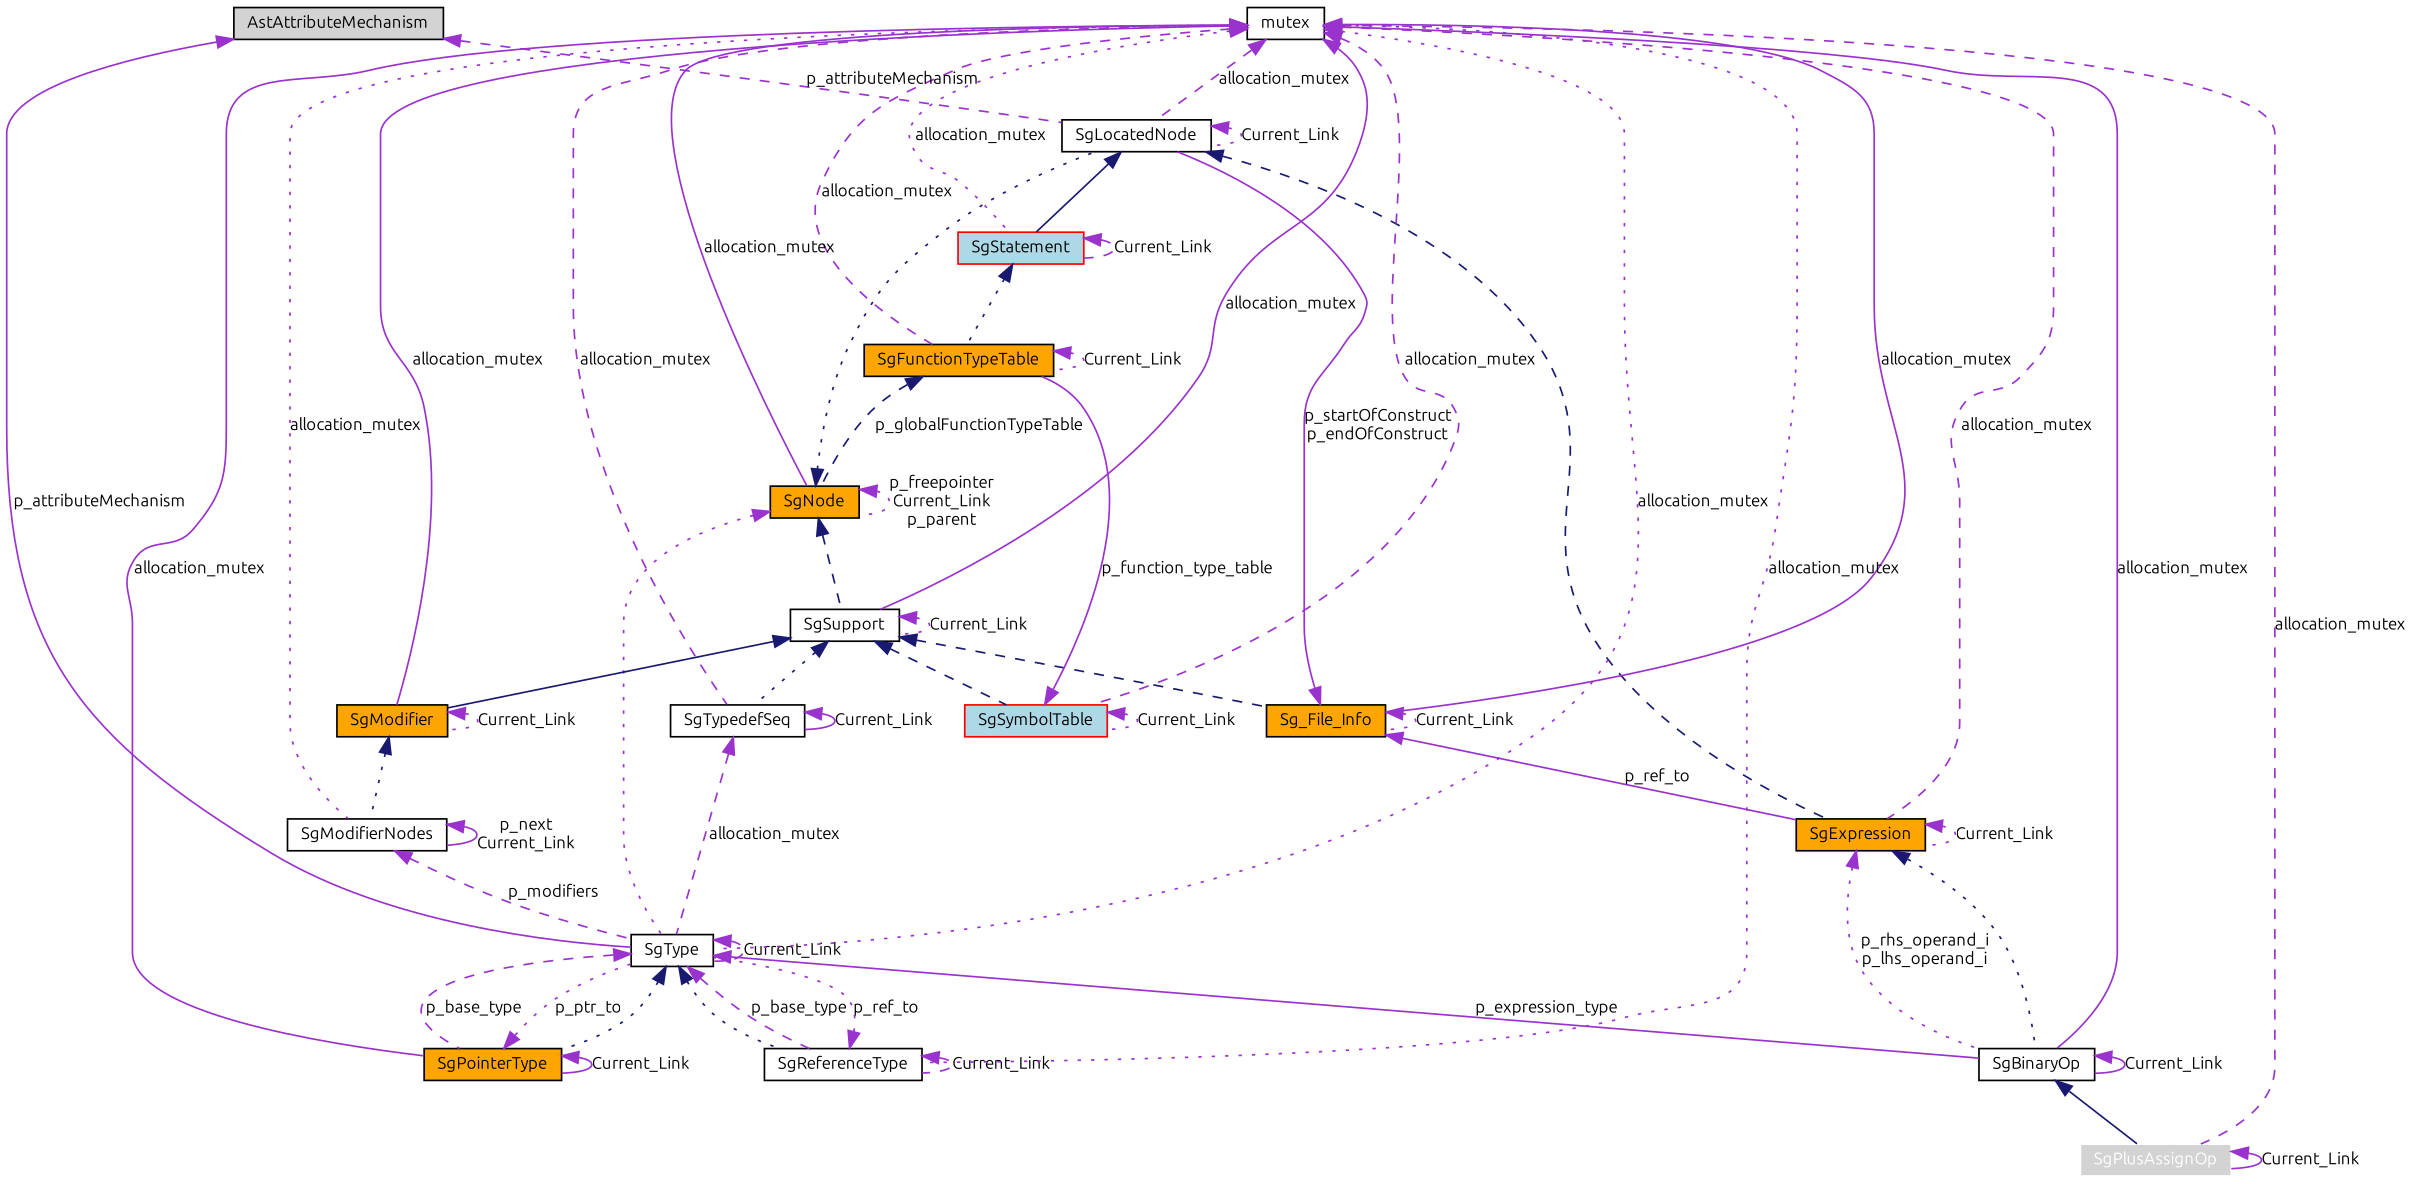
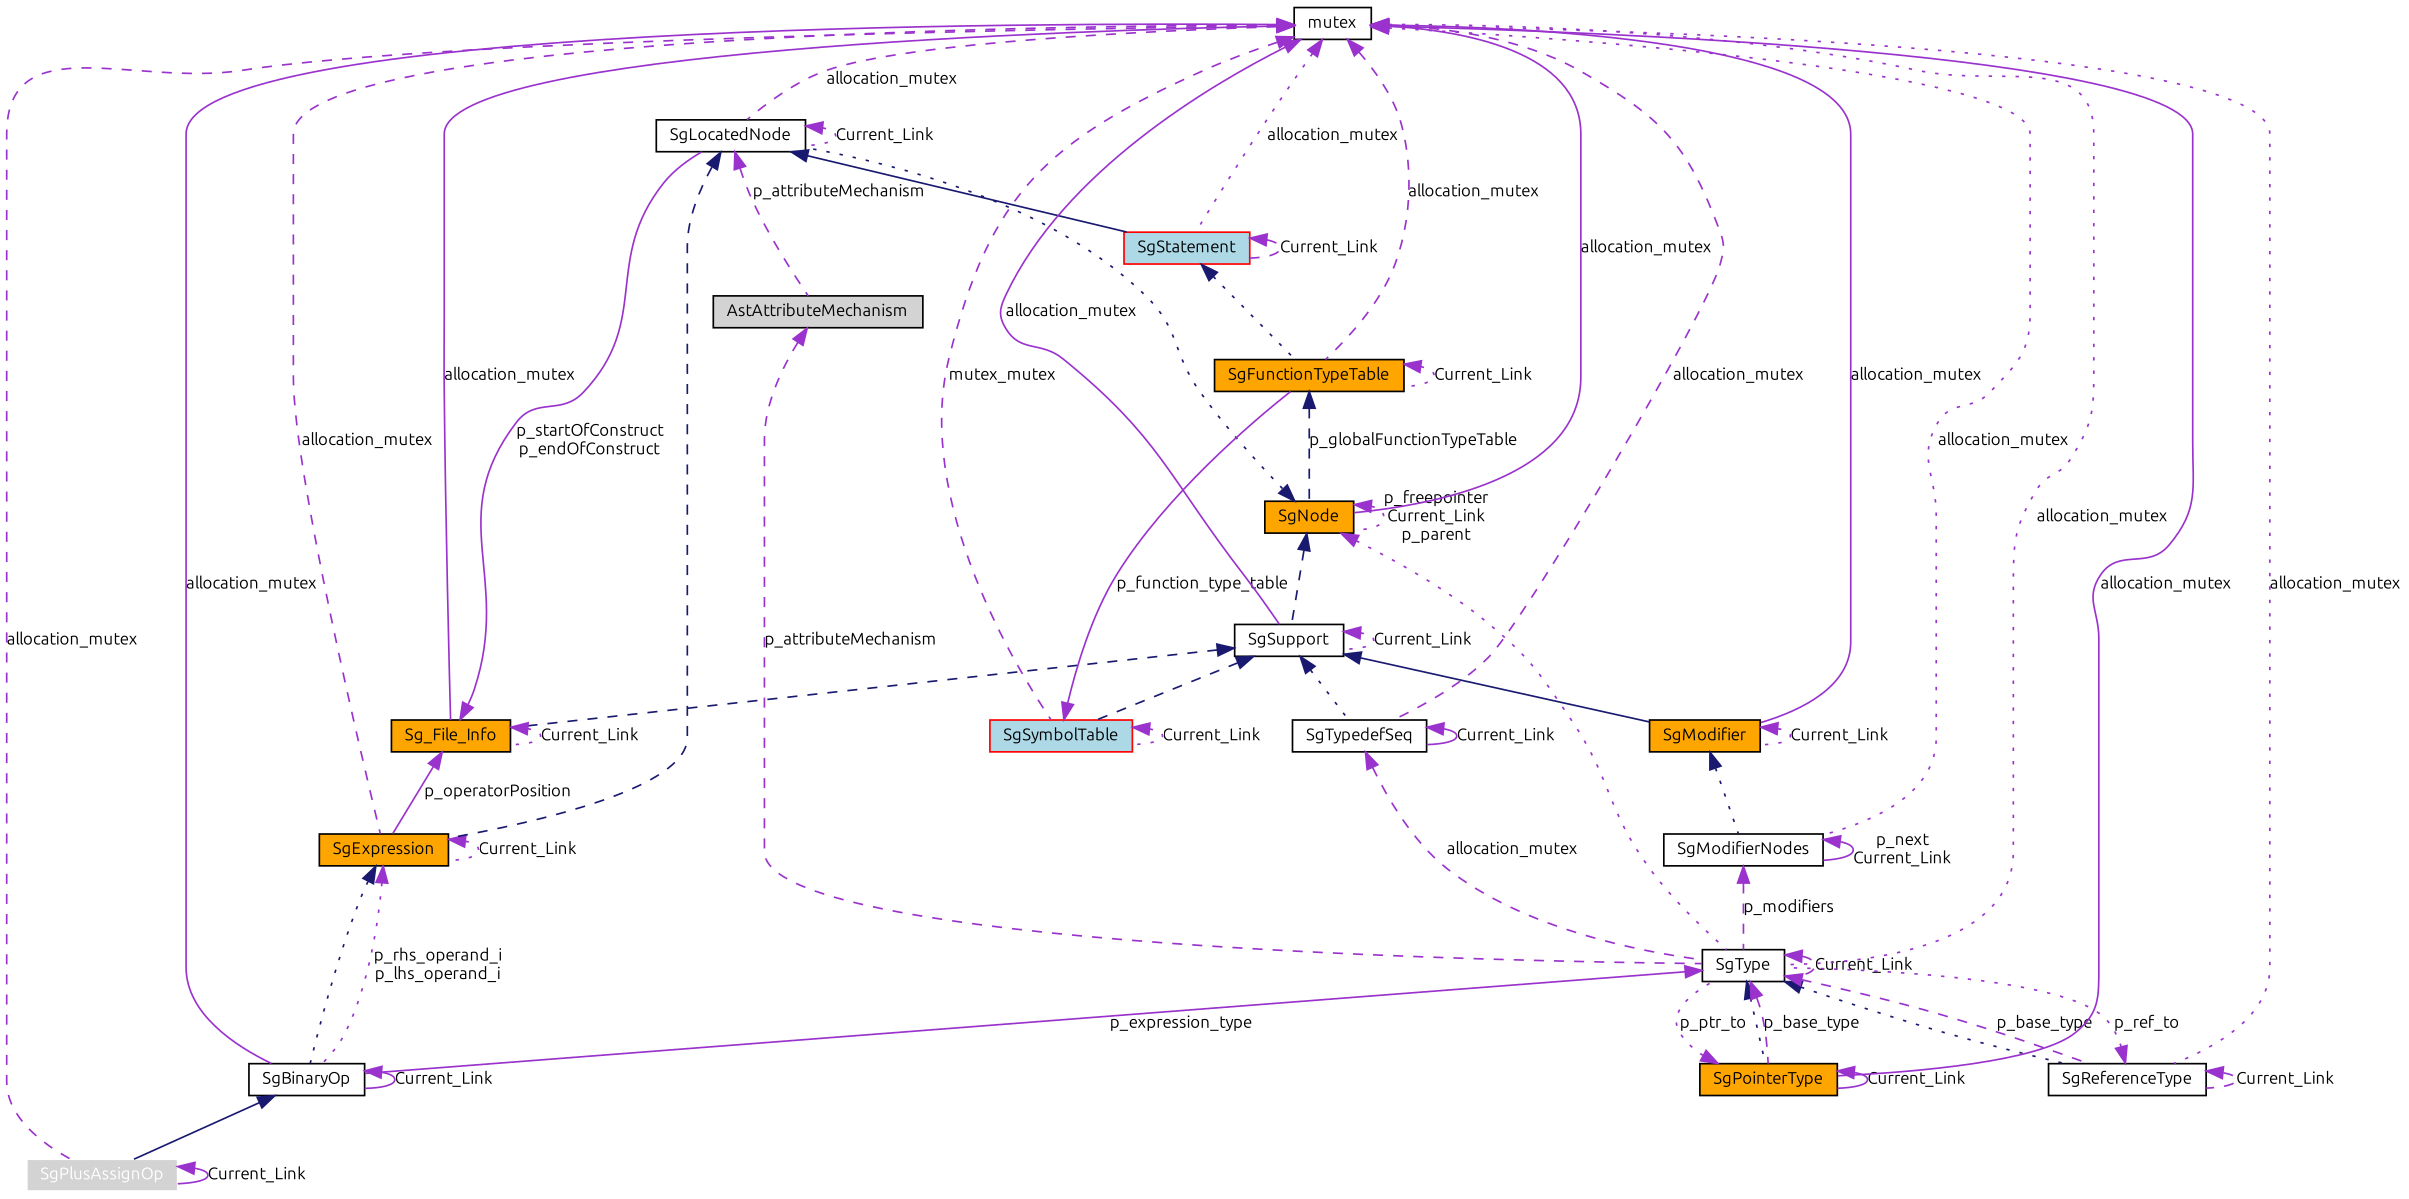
edge "SgLocatedNode" -> "AstAttributeMechanism": reversed
edge "SgSymbolTable" -> "mutex": label "allocation_mutex" -> "mutex_mutex"
edge "SgType" -> "AstAttributeMechanism": style solid -> dashed
edge "SgExpression" -> "Sg_File_Info": label "p_ref_to" -> "p_operatorPosition"
